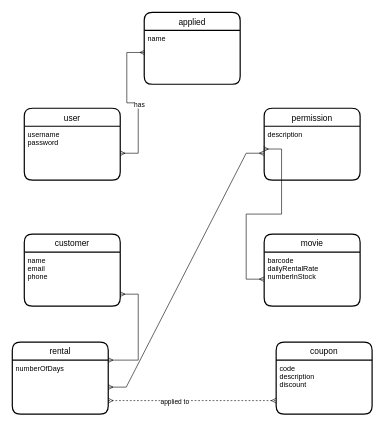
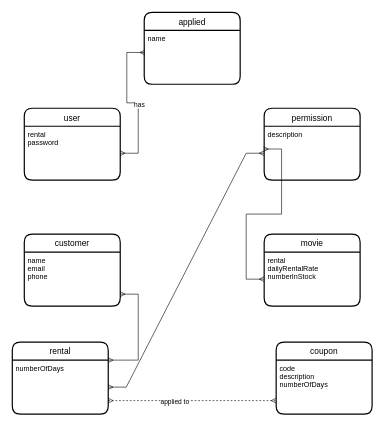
node "username password": label "username password" -> "rental password"
node "barcode dailyRentalRate numberInStock": label "barcode dailyRentalRate numberInStock" -> "rental dailyRentalRate numberInStock"
node "code description discount": label "code description discount" -> "code description numberOfDays"
